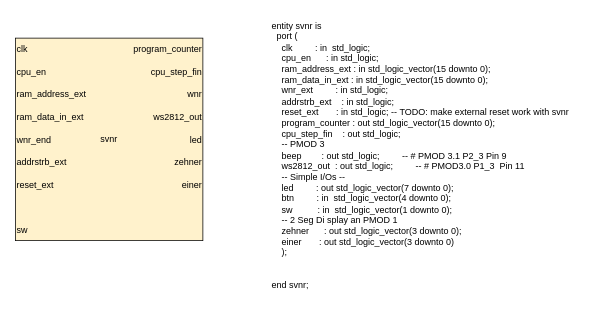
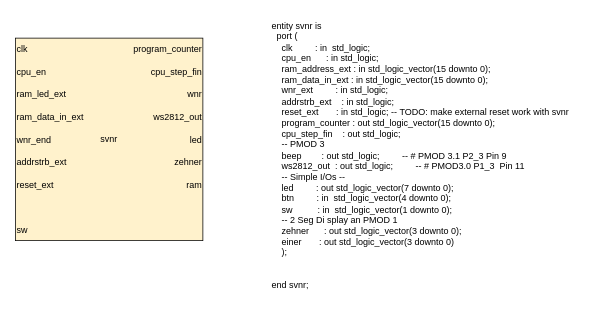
node "ram_address_ext": label "ram_address_ext" -> "ram_led_ext"
node "einer": label "einer" -> "ram"
